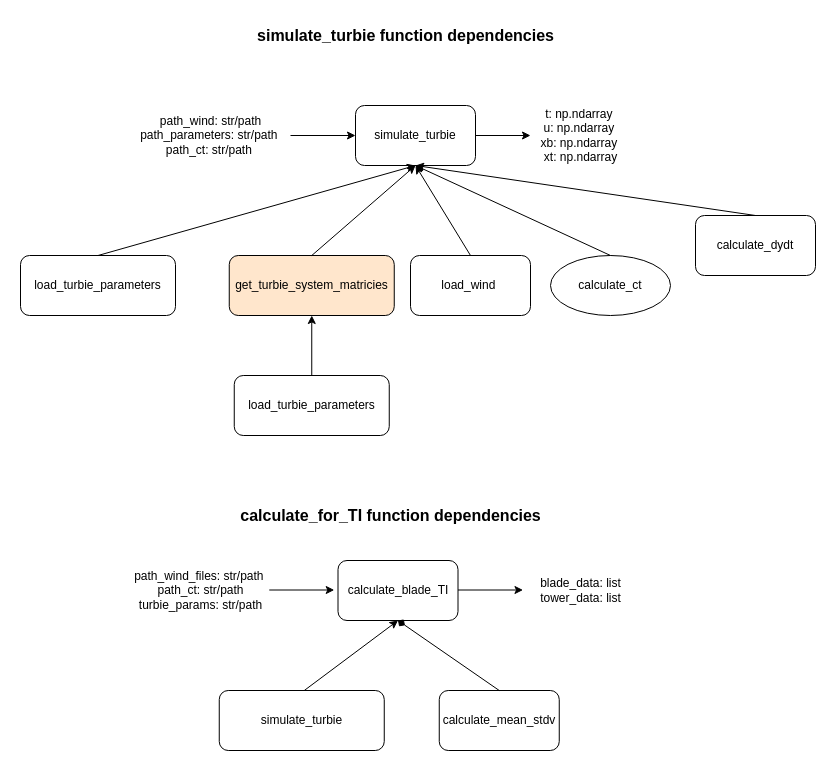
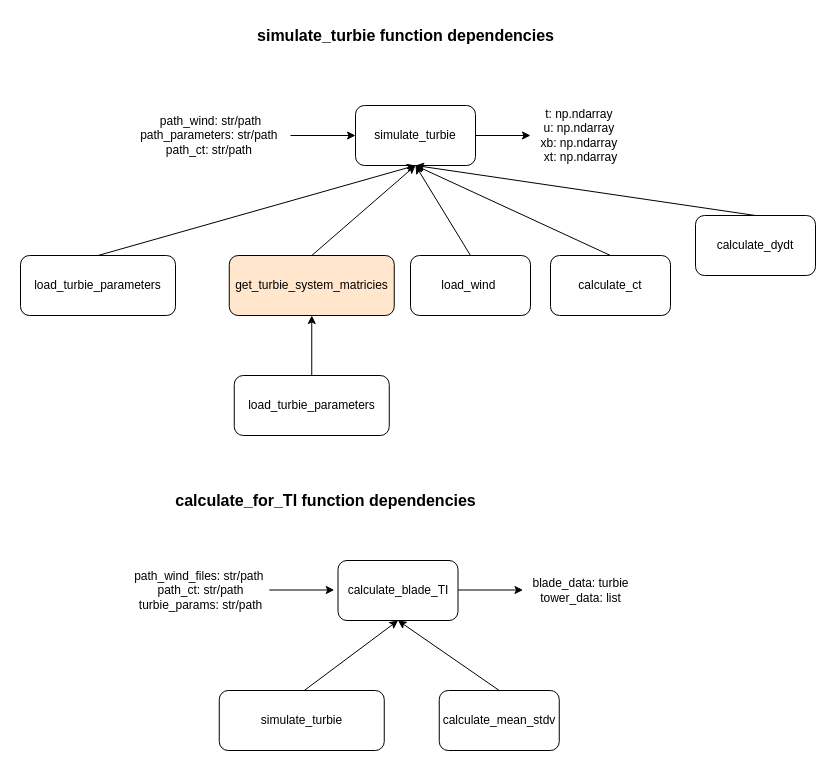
node "calculate_ct": shape ellipse -> rounded rectangle
node "calculate_for_TI function dependencies": moved (391, 516) -> (326, 501)
node "blade_data: list tower_data: list": label "blade_data: list tower_data: list" -> "blade_data: turbie tower_data: list"
edge "calculate_mean_stdv" -> "calculate_blade_TI": arrowhead diamond -> classic
